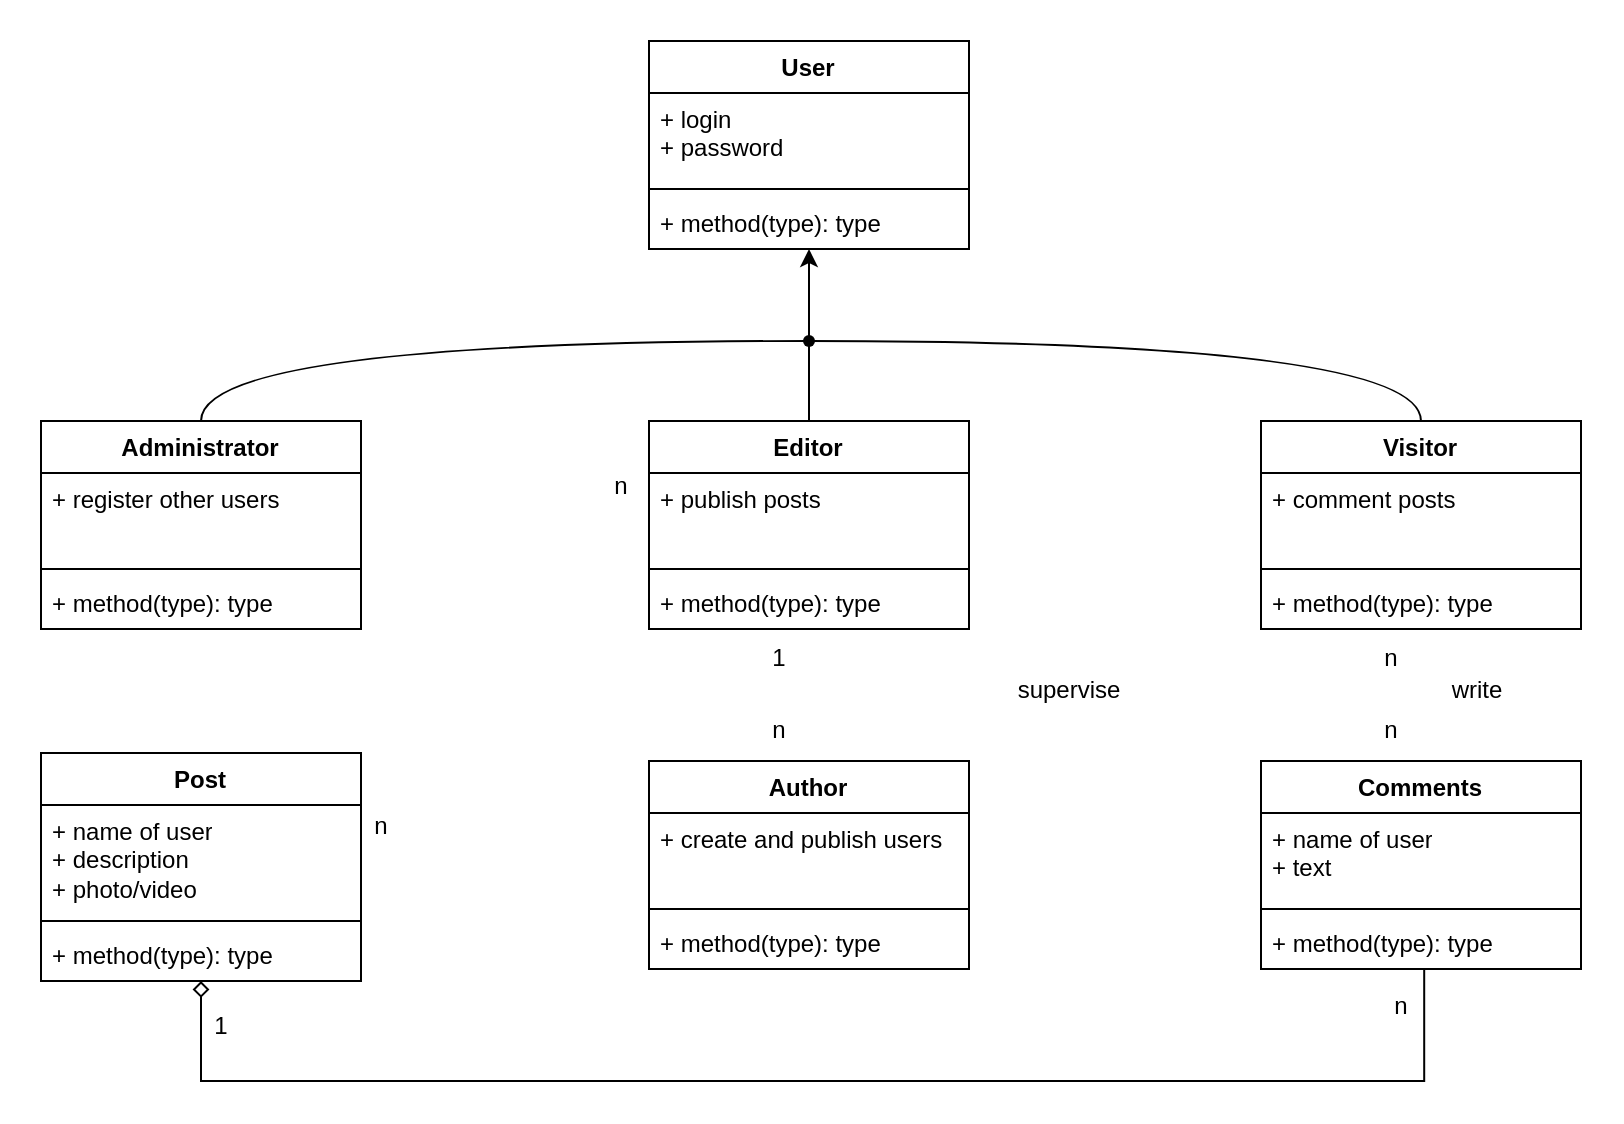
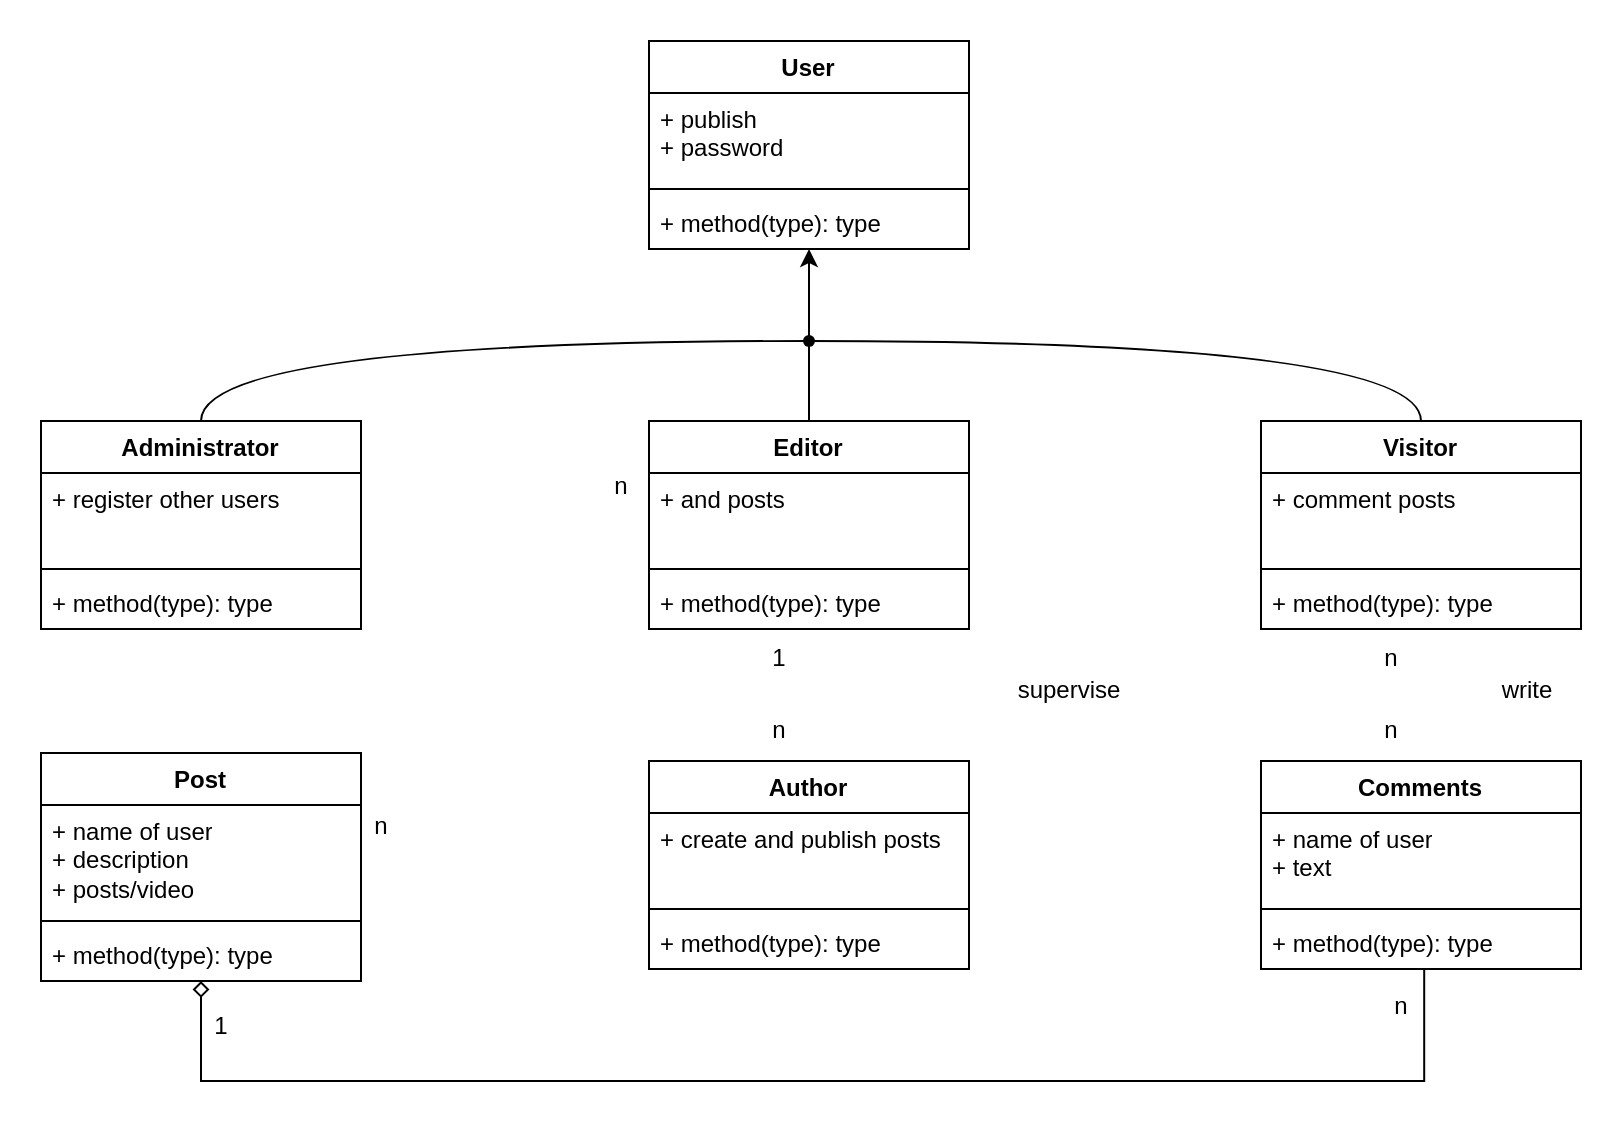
node "+ login + password": label "+ login + password" -> "+ publish + password"
node "+ publish posts": label "+ publish posts" -> "+ and posts"
node "write": moved (1477, 691) -> (1527, 691)
node "+ create and publish users": label "+ create and publish users" -> "+ create and publish posts"
node "+ name of user + description + photo/video": label "+ name of user + description + photo/video" -> "+ name of user + description + posts/video"
